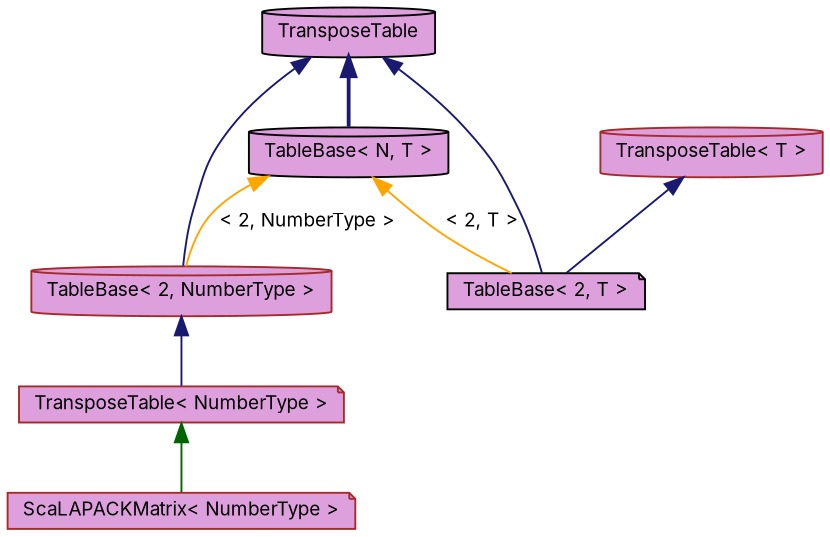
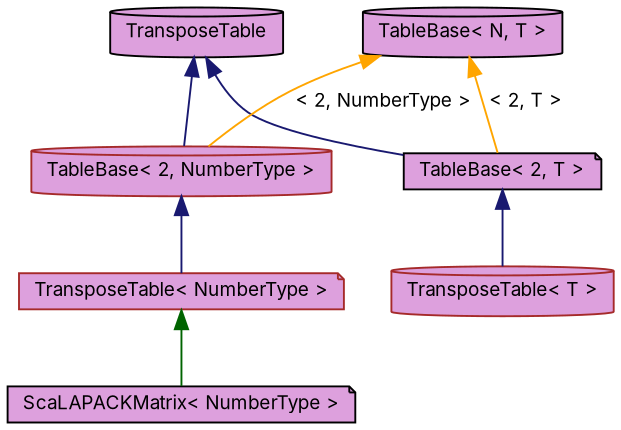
edge "TableBase< N, T >" -> "TransposeTable": removed
edge "TableBase< 2, T >" -> "TransposeTable< T >": reversed
node "ScaLAPACKMatrix< NumberType >": color brown -> black
